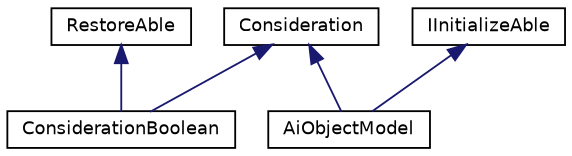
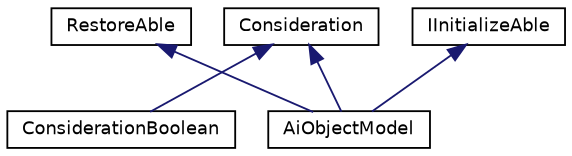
edge "ConsiderationBoolean" -> "RestoreAble": now "AiObjectModel" -> "RestoreAble"
